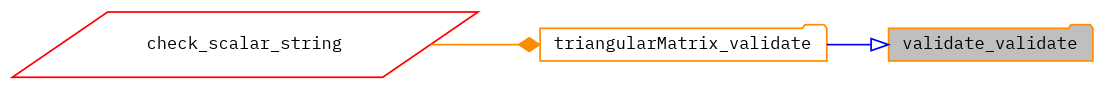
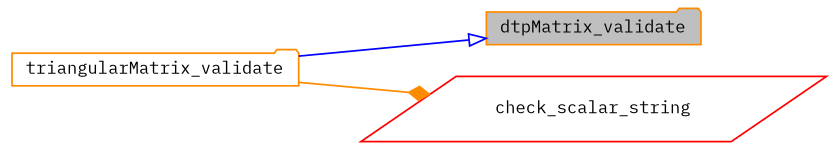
edge "check_scalar_string" -> "triangularMatrix_validate": reversed
node "validate_validate": label "validate_validate" -> "dtpMatrix_validate"
